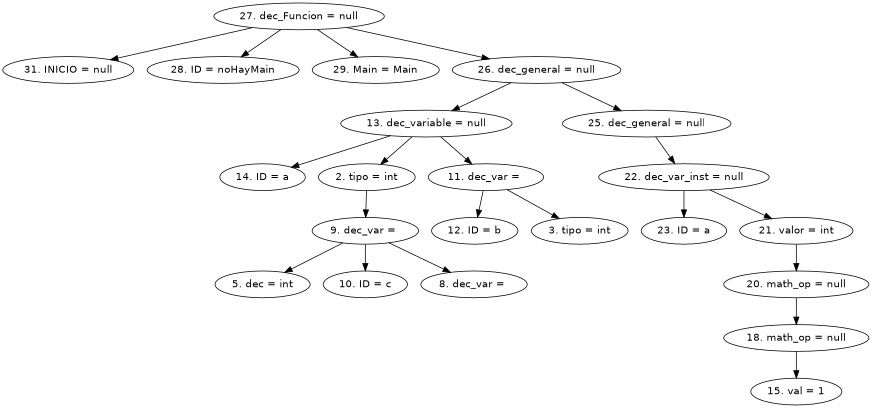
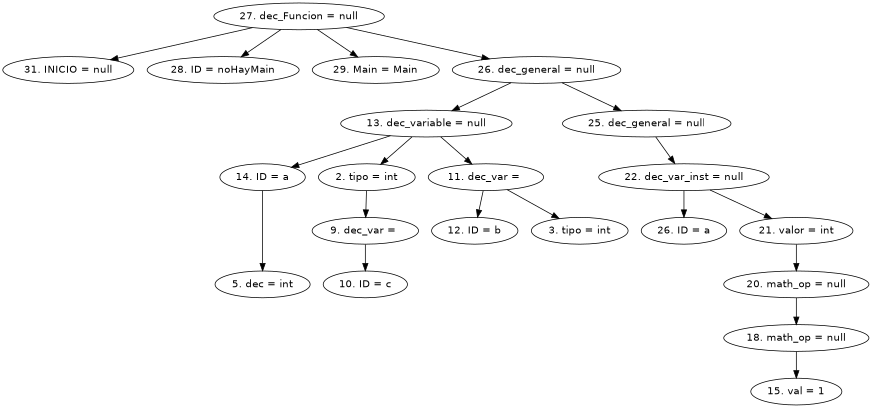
node "23. ID = a": label "23. ID = a" -> "26. ID = a"
edge "9. dec_var =" -> "5. dec = int": now "14. ID = a" -> "5. dec = int"
node "8. dec_var =": removed
